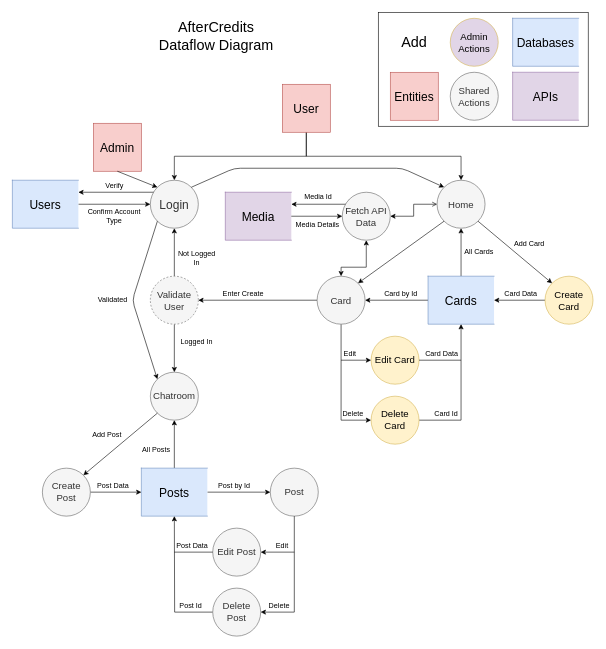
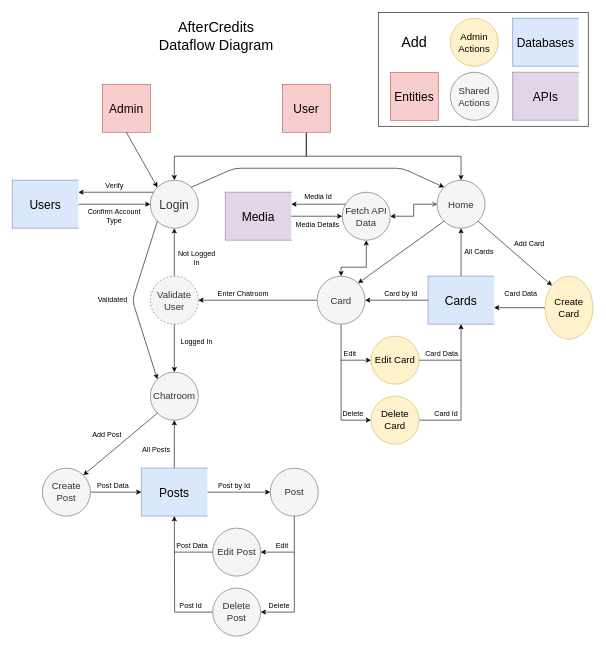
node "Admin Actions": fillcolor #e1d5e7 -> #fff2cc
node "Admin": moved (117, 147) -> (126, 108)
node "Enter Create": label "Enter Create" -> "Enter Chatroom"
node "Create Card": size 48x48 -> 48x63
